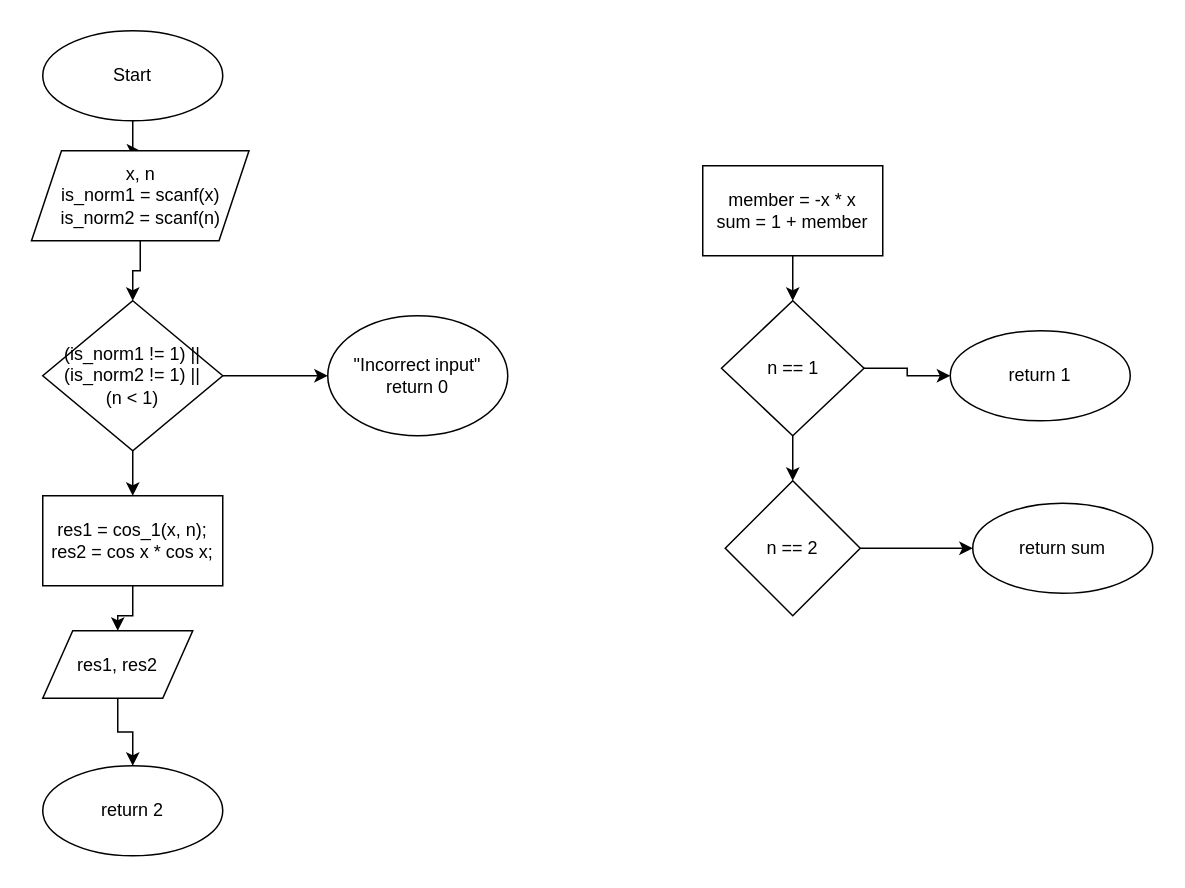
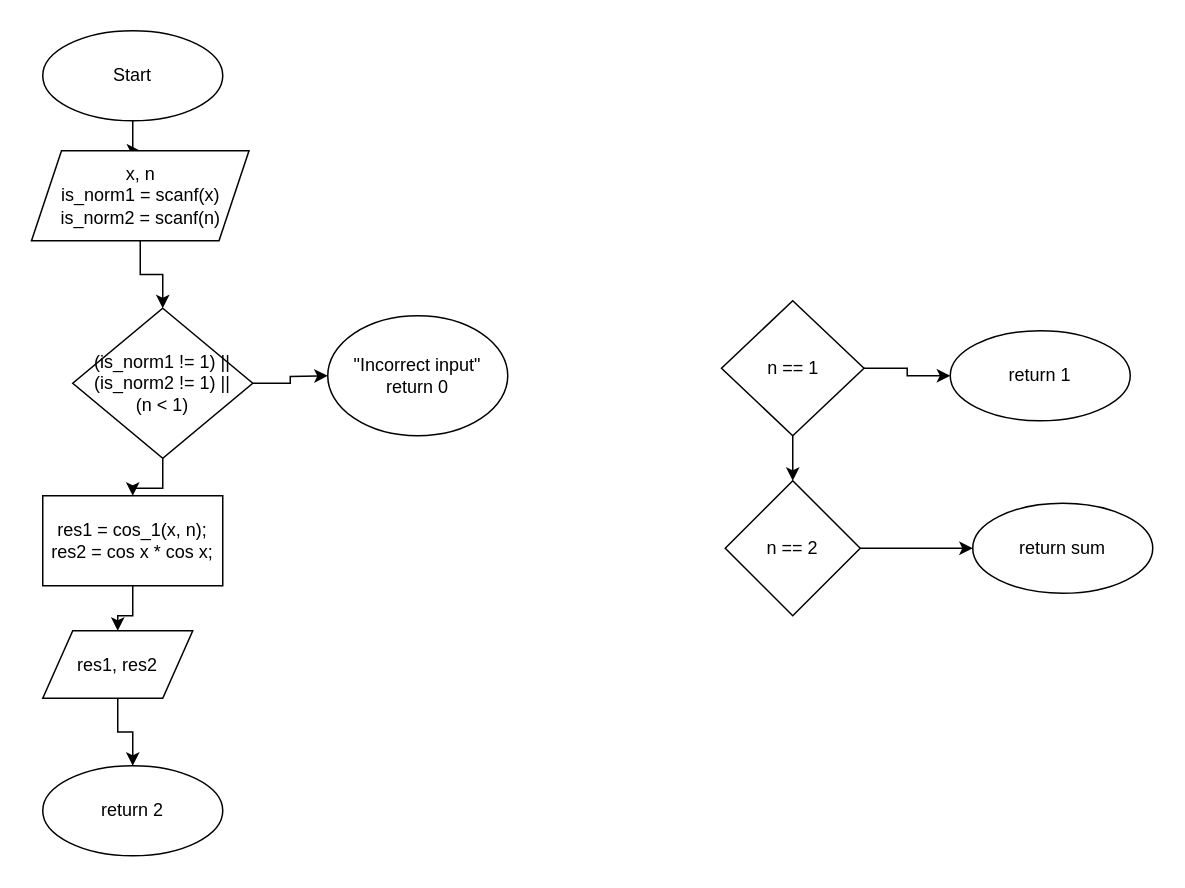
node "member = -x * x sum = 1 + member": removed
edge "member = -x * x sum = 1 + member" -> "n == 1": removed
node "(is_norm1 != 1) || (is_norm2 != 1) || (n < 1)": moved (133, 376) -> (163, 383)
